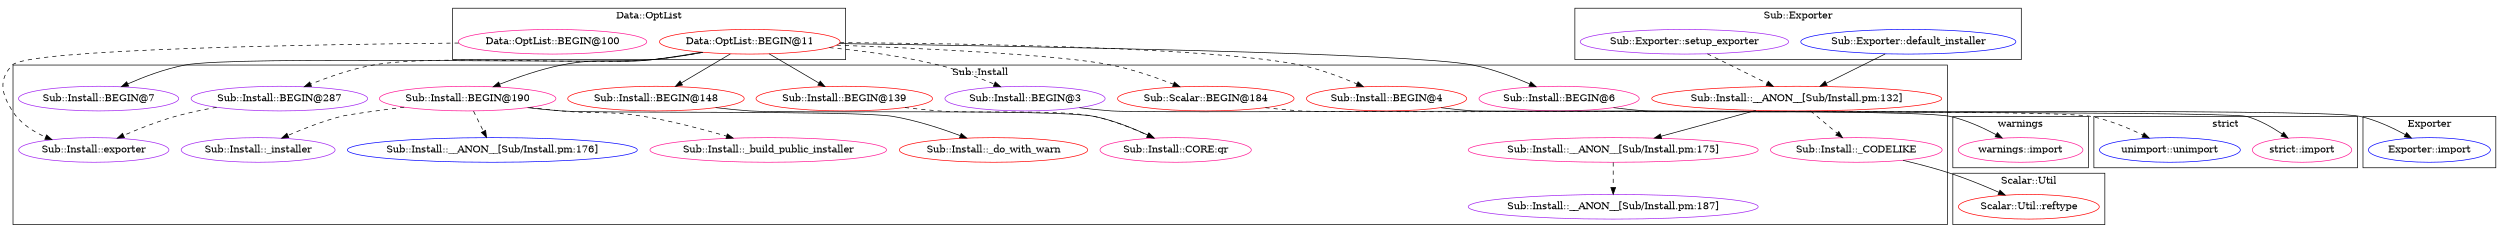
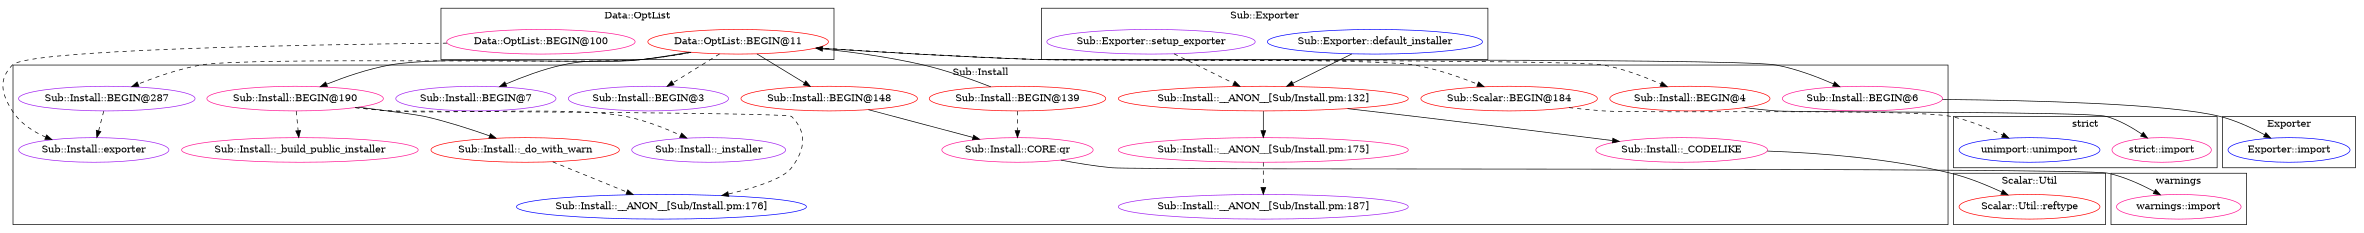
edge "Data::OptList::BEGIN@11" -> "Sub::Install::BEGIN@139": reversed
edge "Sub::Install::BEGIN@3" -> "warnings::import": now "Sub::Install::CORE:qr" -> "warnings::import"
edge "Sub::Install::__ANON__[Sub/Install.pm:132]" -> "Sub::Install::_CODELIKE": style dashed -> solid
edge "Sub::Install::_do_with_warn" -> "Sub::Install::__ANON__[Sub/Install.pm:176]": added
